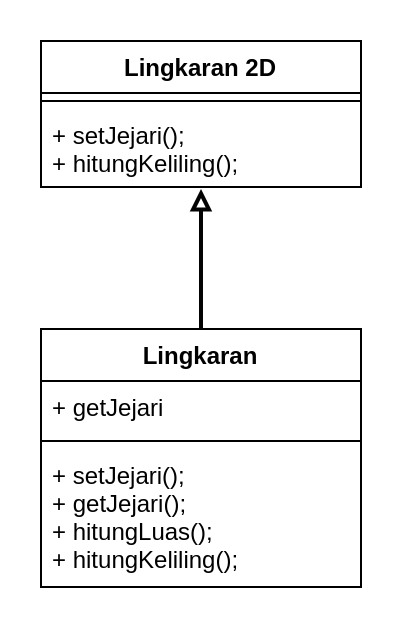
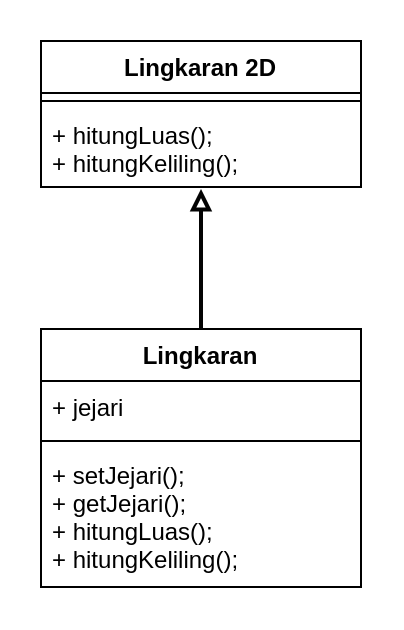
node "+ setJejari(); + hitungKeliling();": label "+ setJejari(); + hitungKeliling();" -> "+ hitungLuas(); + hitungKeliling();"
node "+ getJejari": label "+ getJejari" -> "+ jejari"
